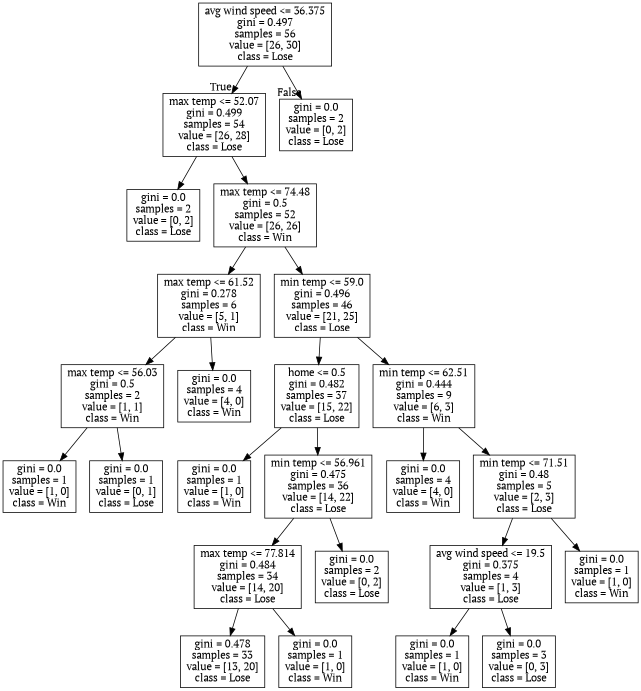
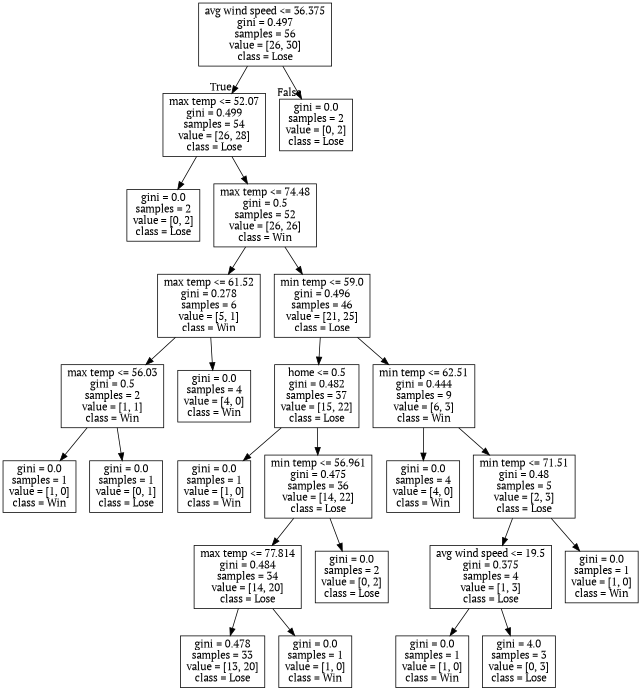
node "gini = 0.0 samples = 3 value = [0, 3] class = Lose": label "gini = 0.0 samples = 3 value = [0, 3] class = Lose" -> "gini = 4.0 samples = 3 value = [0, 3] class = Lose"
